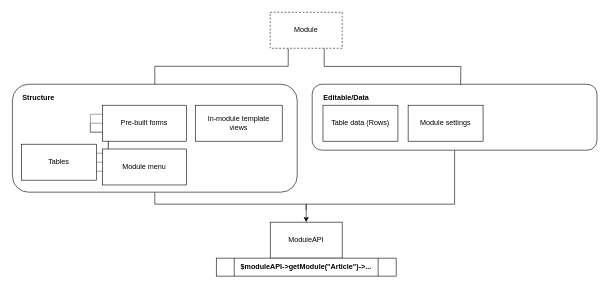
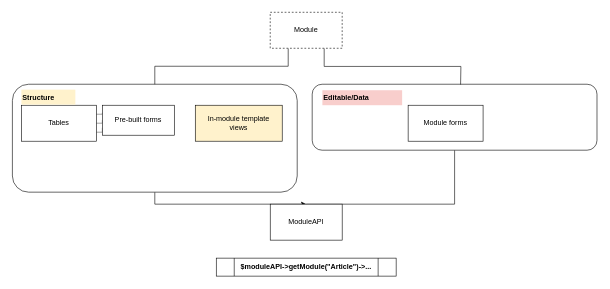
node "Structure": fillcolor #ffffff -> #fff2cc
node "Editable/Data": fillcolor #ffffff -> #f8cecc
node "Pre-built forms": size 84x36 -> 72x30
node "In-module template views": fillcolor #ffffff -> #fff2cc
node "Table data (Rows)": removed
node "Module settings": label "Module settings" -> "Module forms"
node "Tables": moved (59, 162) -> (59, 123)
node "Module menu": removed
node "ModuleAPI": moved (306, 240) -> (306, 222)
